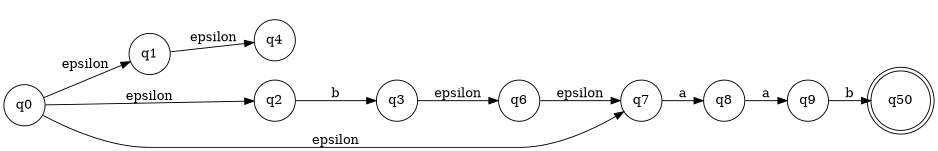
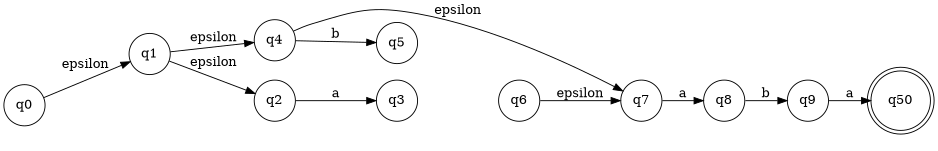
node "q5": added
edge "q2" -> "q3": label "b" -> "a"
edge "q8" -> "q9": label "a" -> "b"
edge "q9" -> "q50": label "b" -> "a"
edge "q3" -> "q6": removed, label "epsilon"
edge "q0" -> "q2": now "q1" -> "q2"
edge "q0" -> "q7": now "q4" -> "q7"
